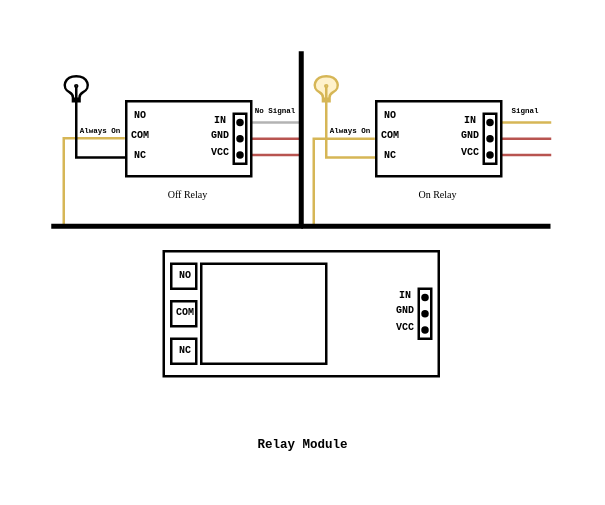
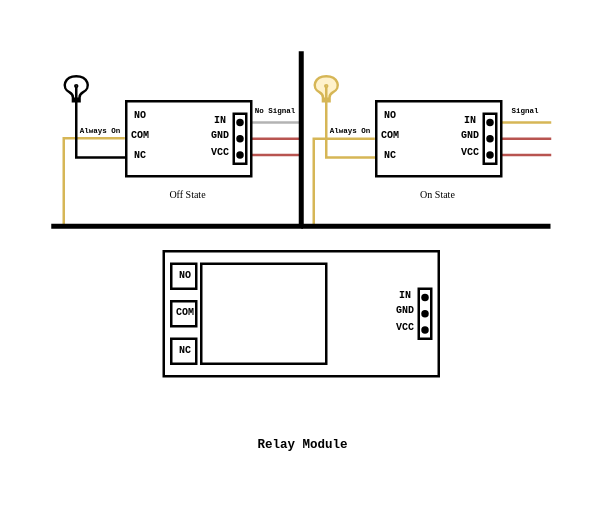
node "Off Relay": label "Off Relay" -> "Off State"
node "On Relay": label "On Relay" -> "On State"
